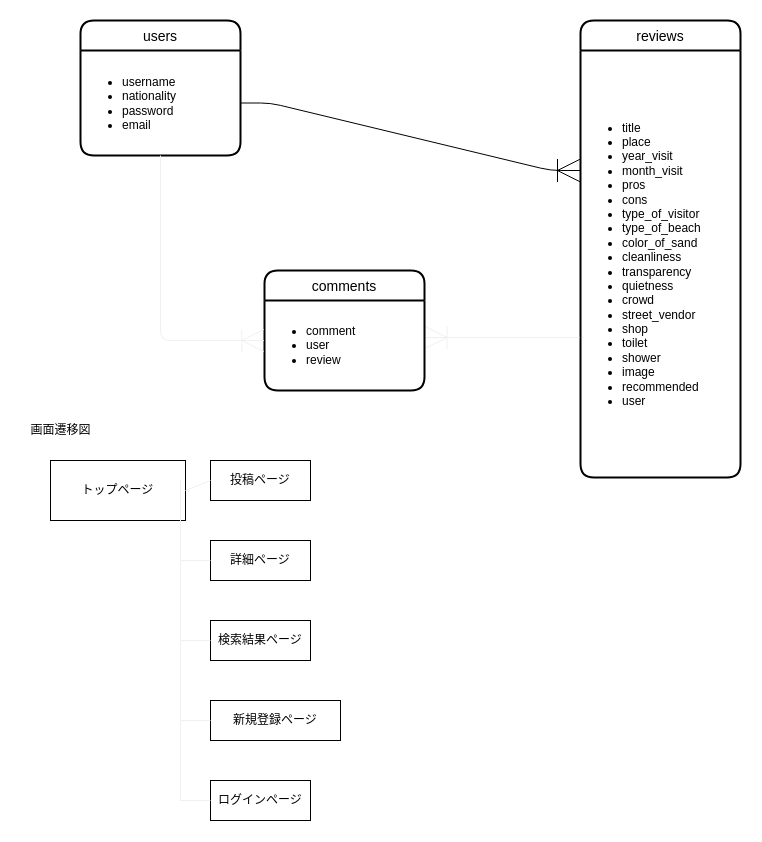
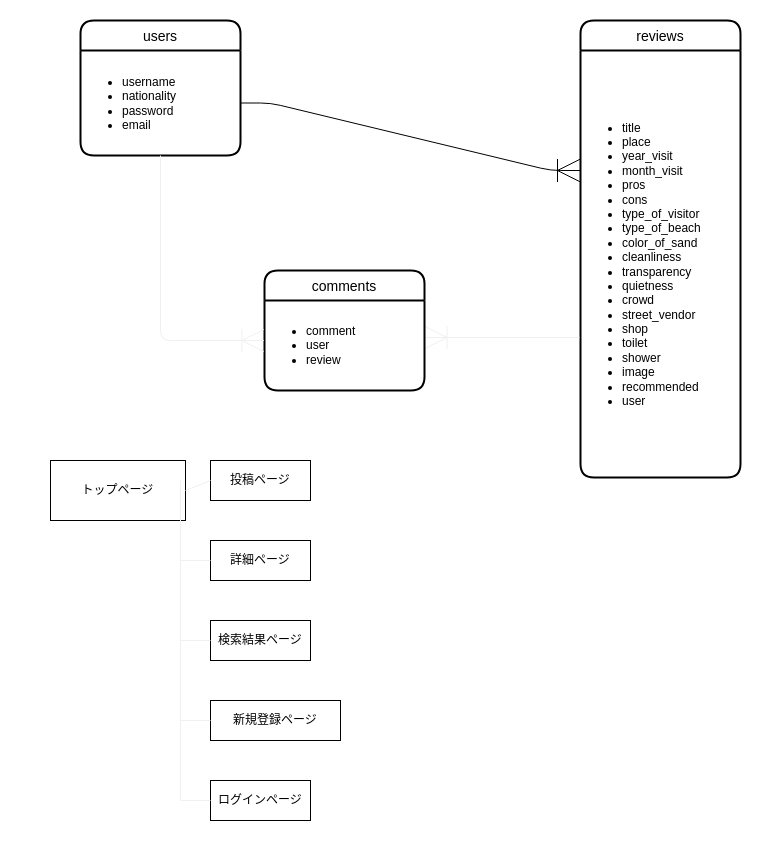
node "画面遷移図": removed
